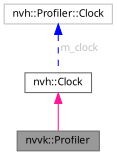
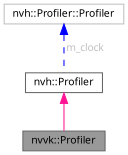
node "nvh::Profiler::Clock": label "nvh::Profiler::Clock" -> "nvh::Profiler::Profiler"
node "nvh::Clock": label "nvh::Clock" -> "nvh::Profiler"
